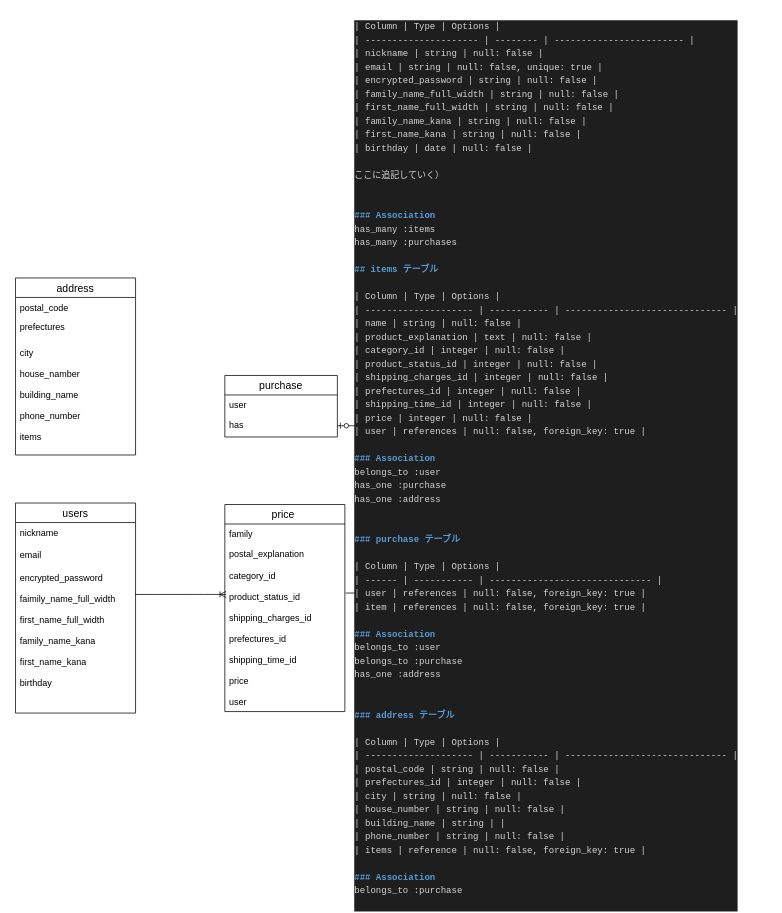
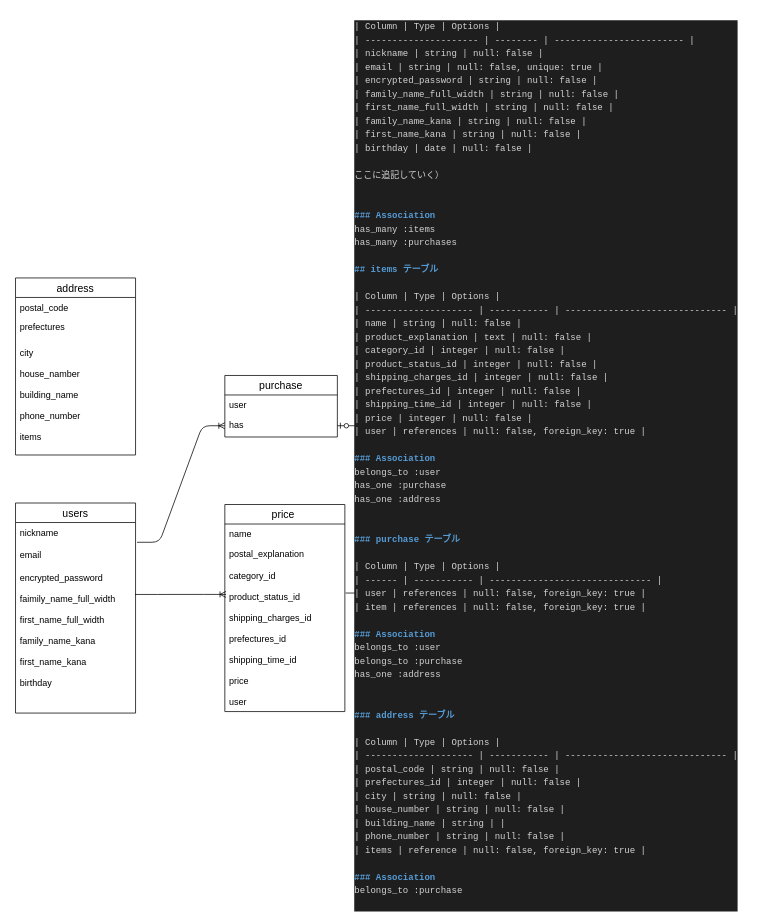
edge "email" -> "has": added
node "family": label "family" -> "name"
